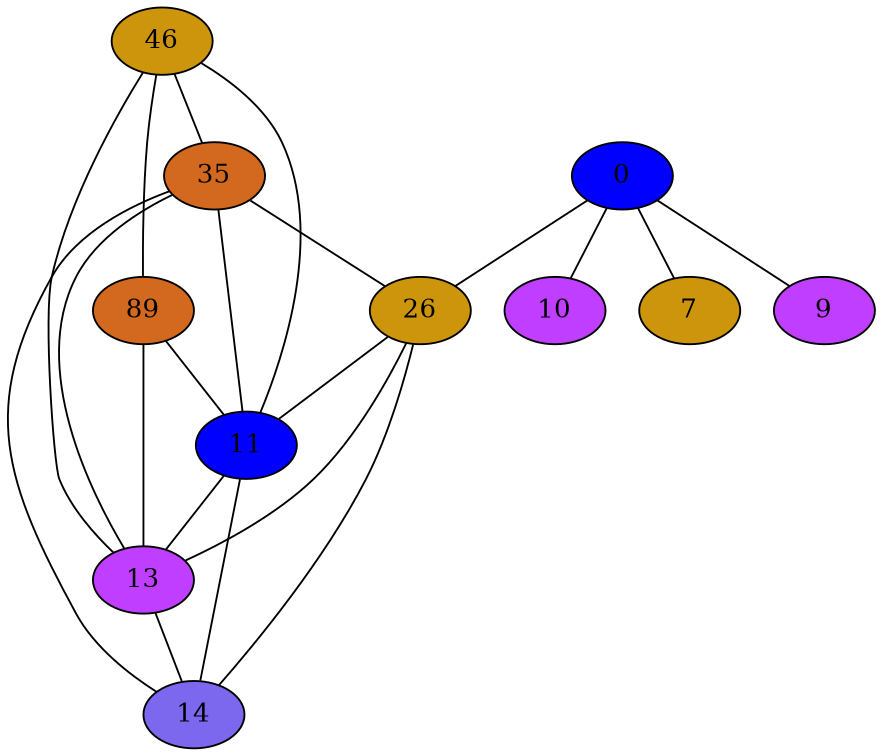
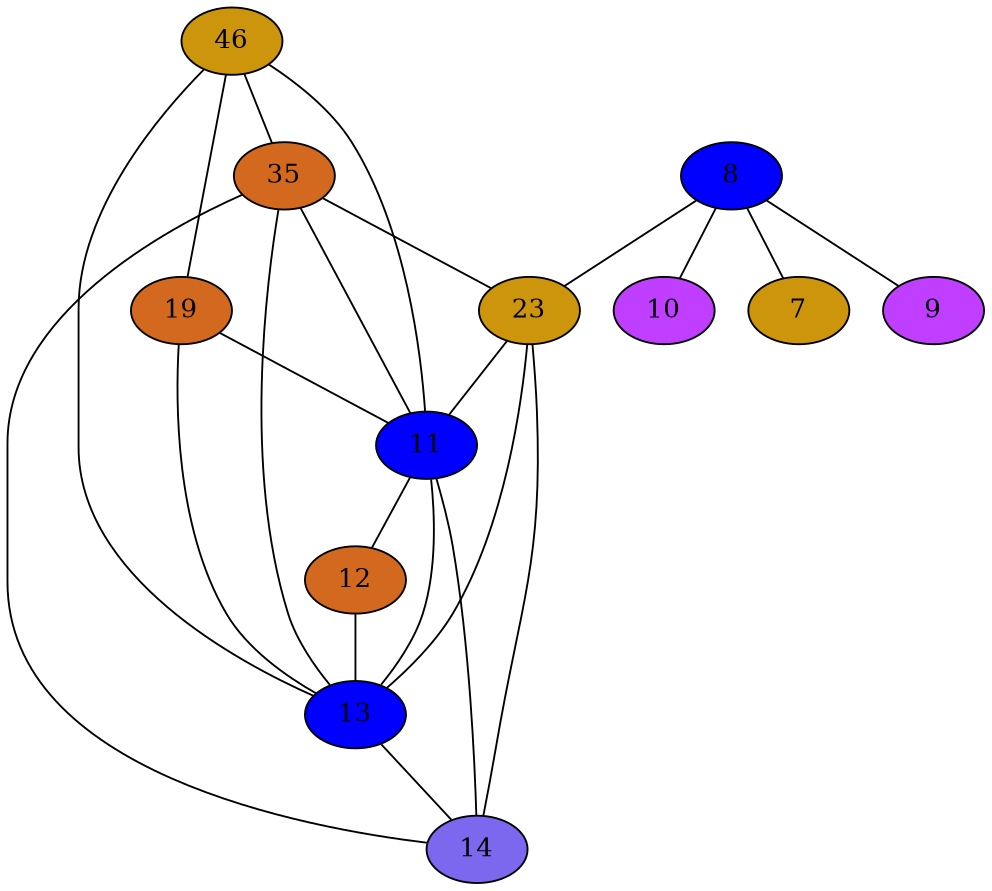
node "0": label "0" -> "8"
node "89": label "89" -> "19"
node "26": label "26" -> "23"
node "13": fillcolor darkorchid1 -> blue1
node "12": added
